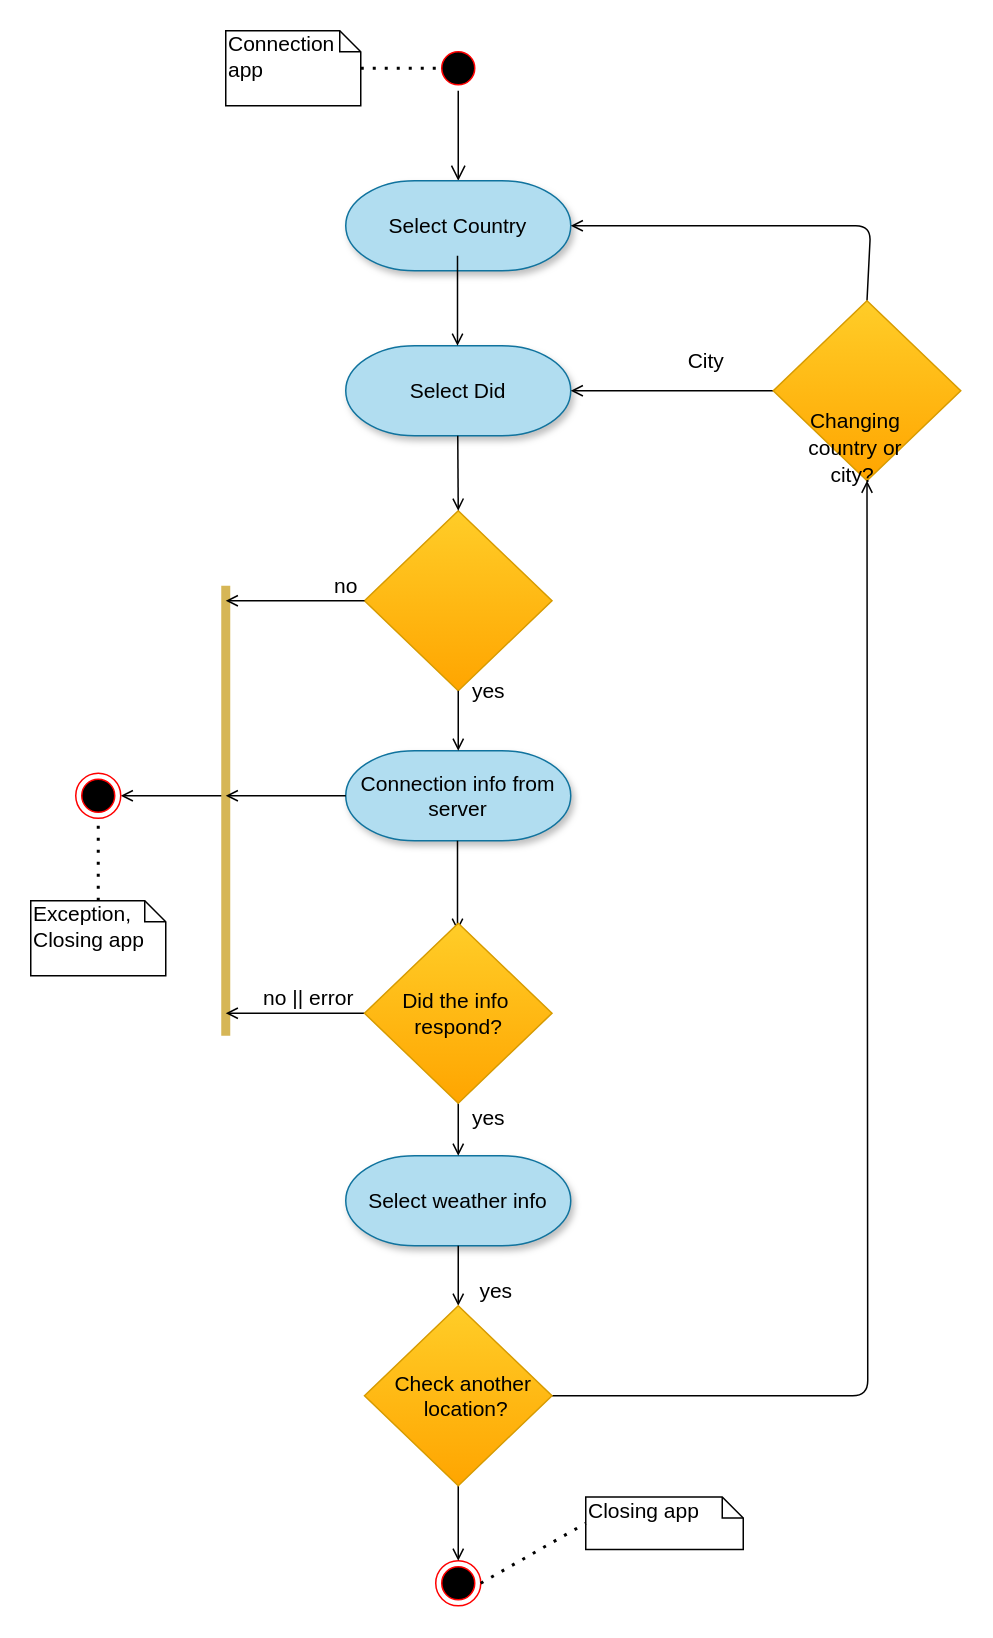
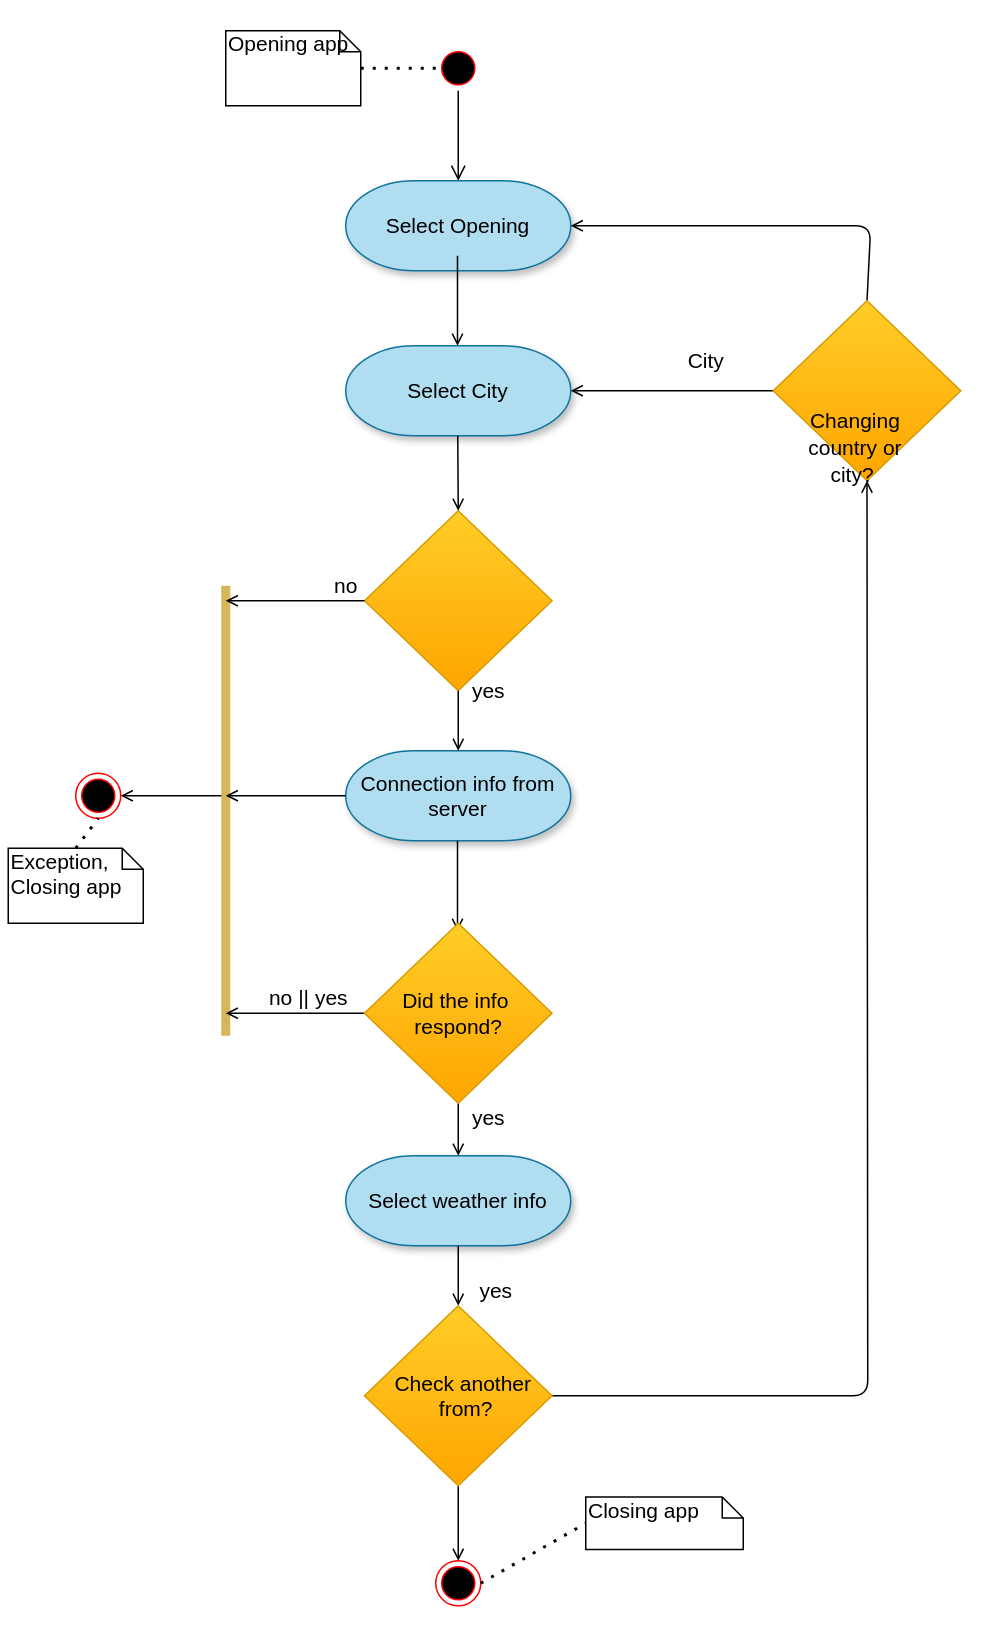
node "Connection app": label "Connection app" -> "Opening app"
node "Select Country": label "Select Country" -> "Select Opening"
node "Select Did": label "Select Did" -> "Select City"
node "Exception,Closing app": moved (98, 938) -> (76, 886)
node "no || error": label "no || error" -> "no || yes"
node "Check another location?": label "Check another location?" -> "Check another from?"
